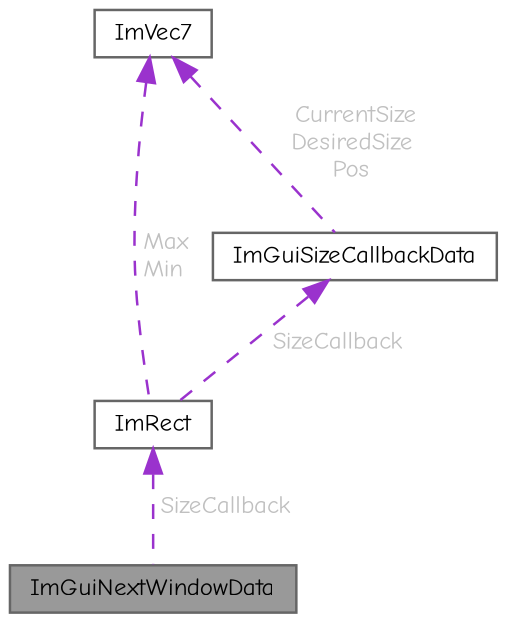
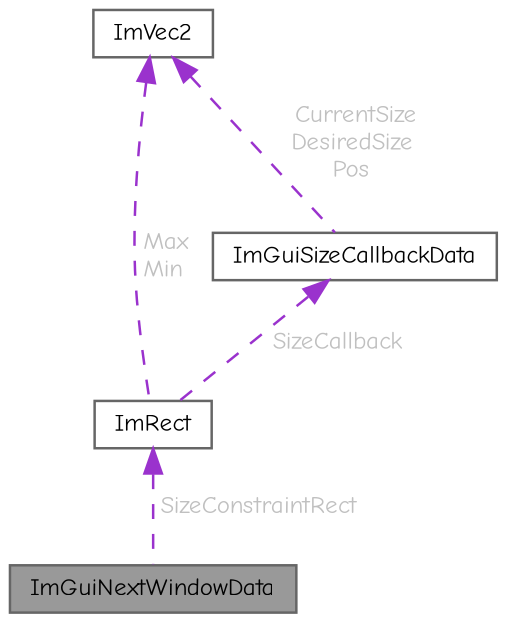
node "ImVec7": label "ImVec7" -> "ImVec2"
edge "ImGuiNextWindowData" -> "ImRect": label " SizeCallback" -> " SizeConstraintRect"
